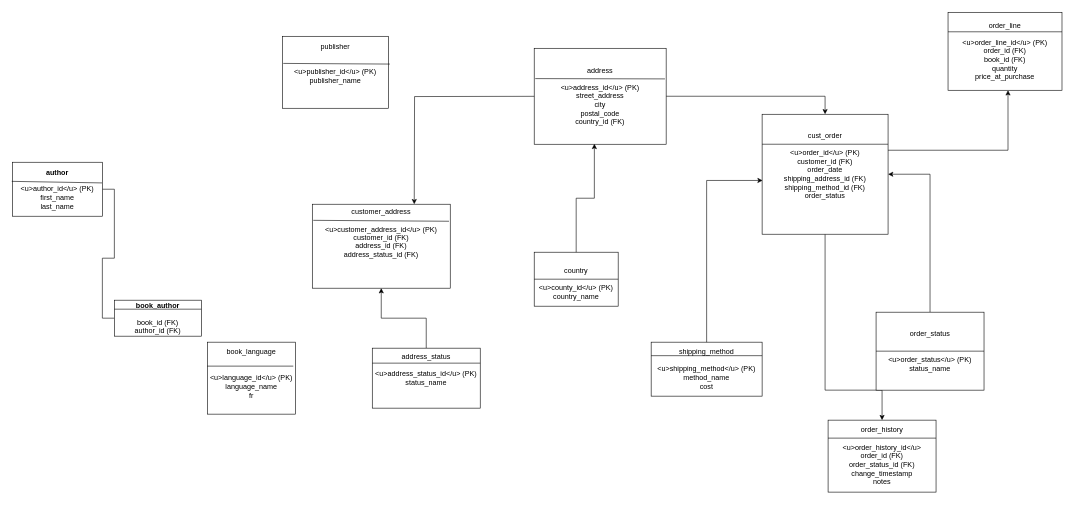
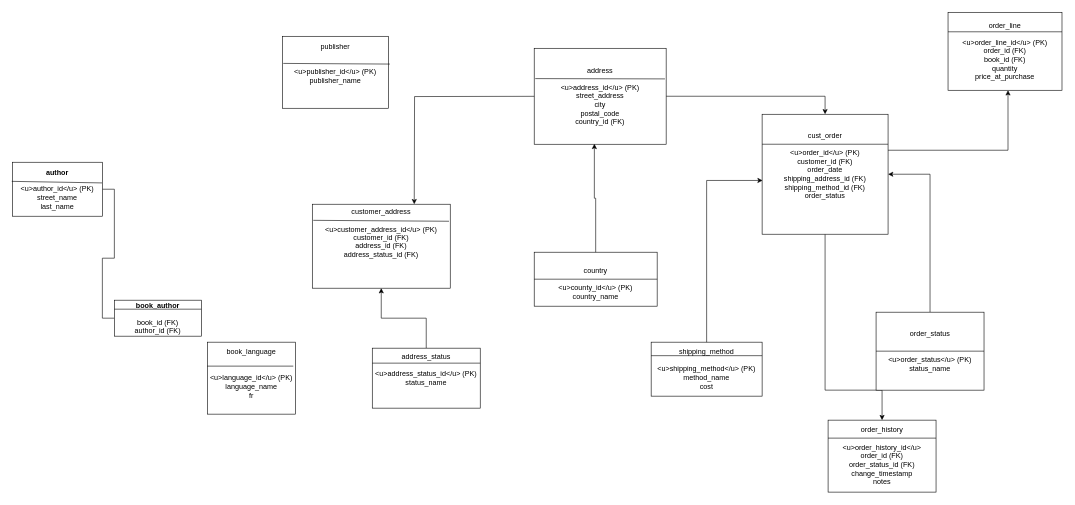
node "author <u>author_id</u> (PK) first_name last_name": label "author <u>author_id</u> (PK) first_name last_name" -> "author <u>author_id</u> (PK) street_name last_name"
node "country <u>county_id</u> (PK) country_name": size 84x54 -> 123x54
